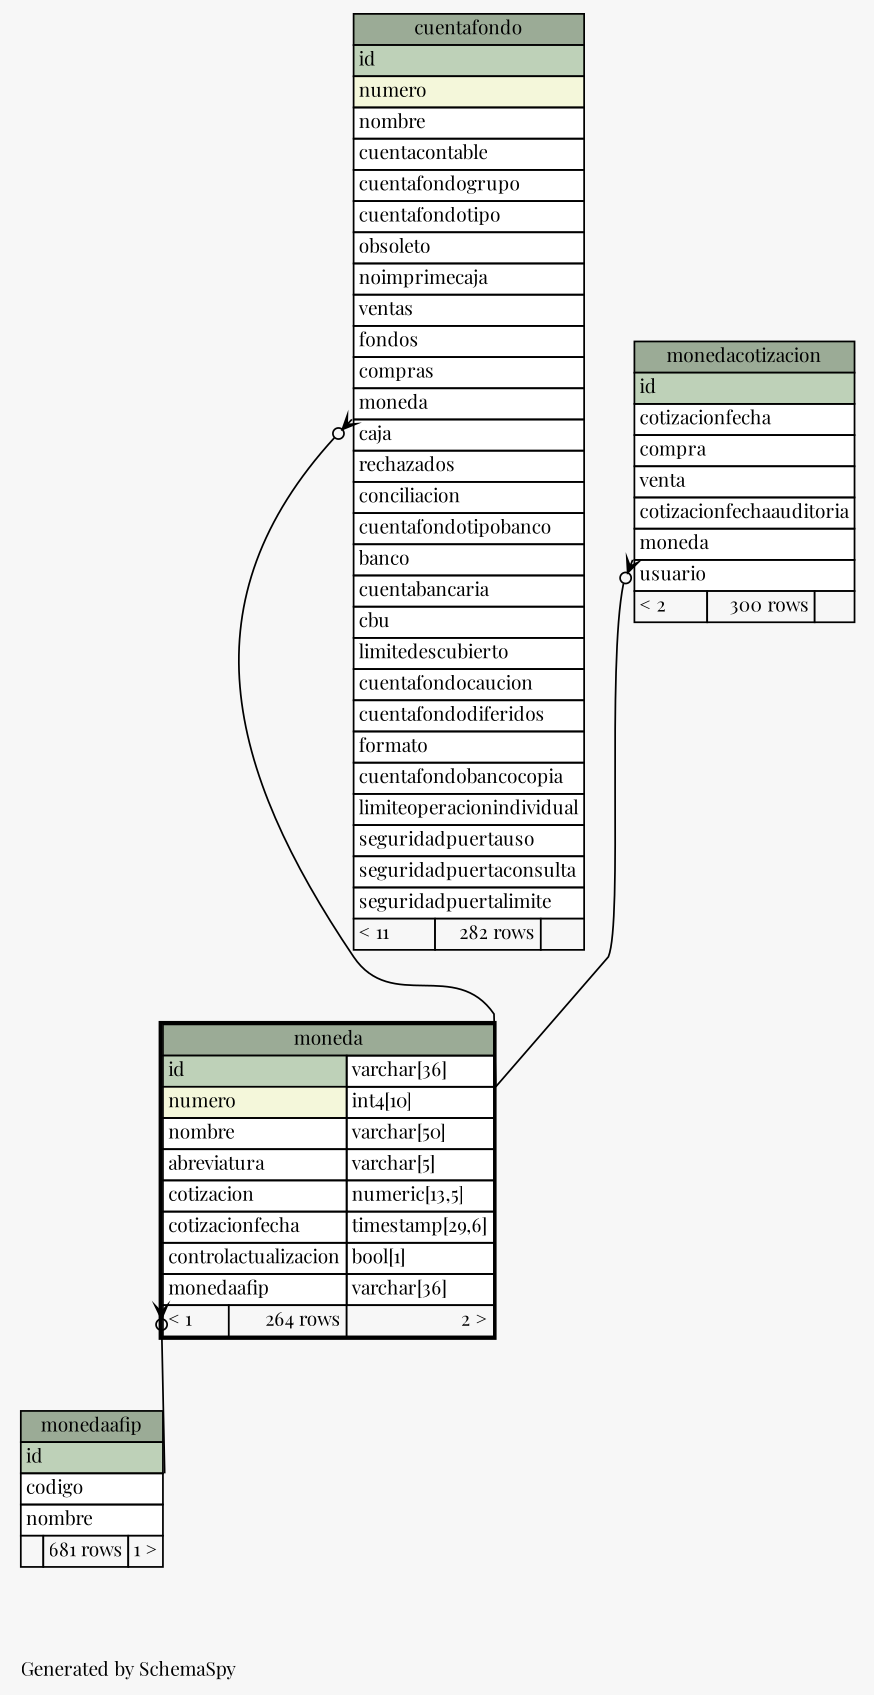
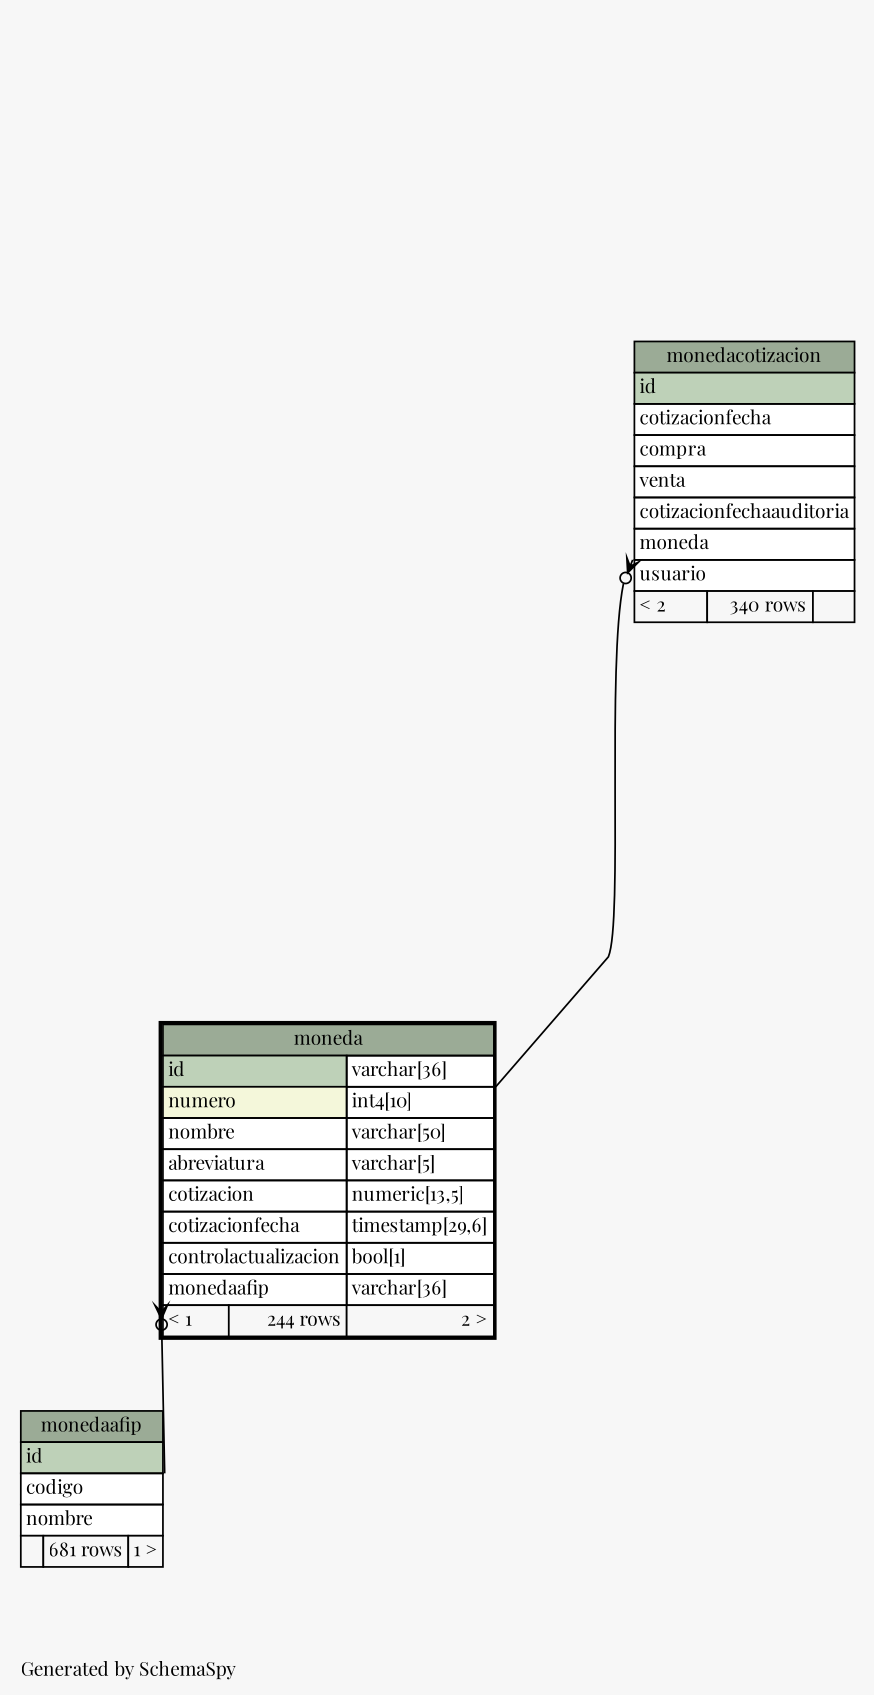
node "cuentafondo": removed
node "monedacotizacion": text "300 rows" -> "340 rows"
node "moneda": text "264 rows" -> "244 rows"
